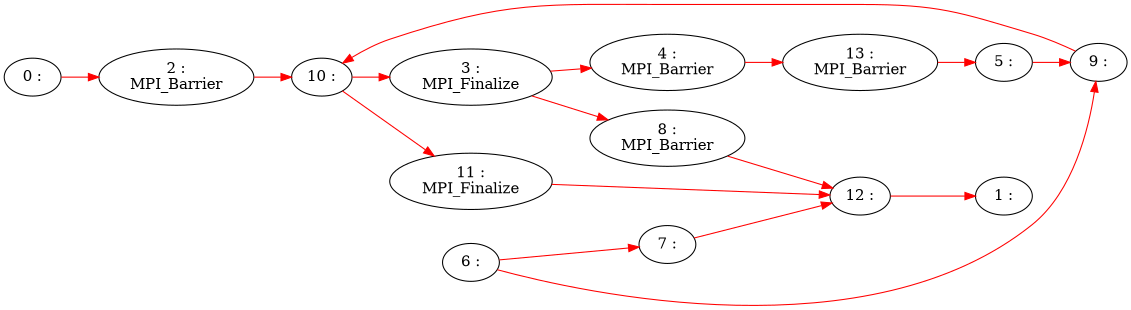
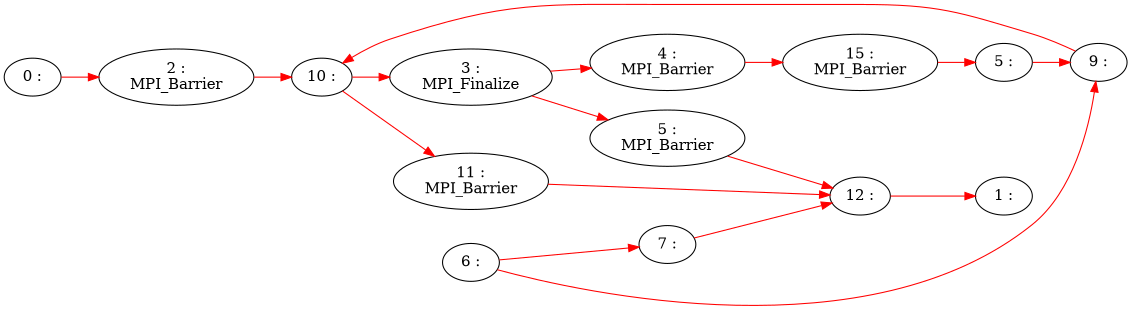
node "13 : MPI_Barrier": label "13 : MPI_Barrier" -> "15 : MPI_Barrier"
node "8 : MPI_Barrier": label "8 : MPI_Barrier" -> "5 : MPI_Barrier"
node "11 : MPI_Finalize": label "11 : MPI_Finalize" -> "11 : MPI_Barrier"
